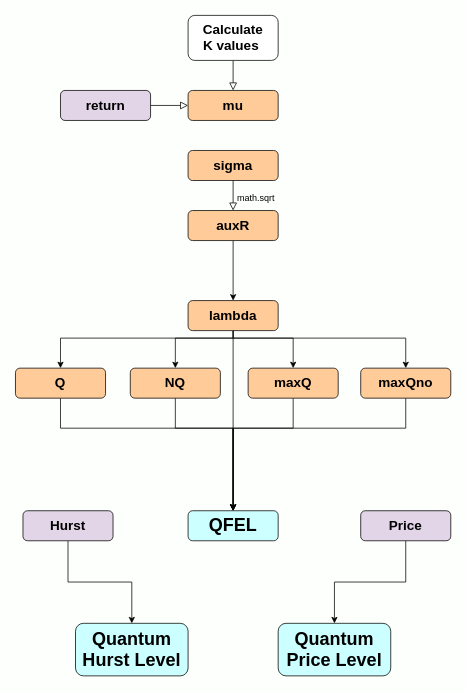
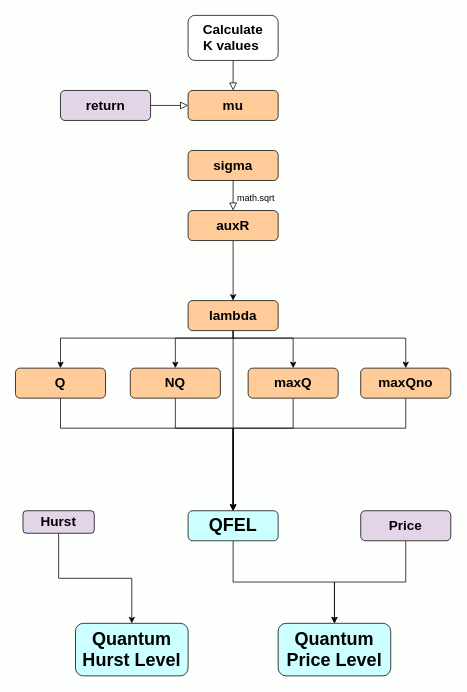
node "Hurst": size 90x30 -> 71x23
edge "QFEL" -> "Quantum Price Level": added
